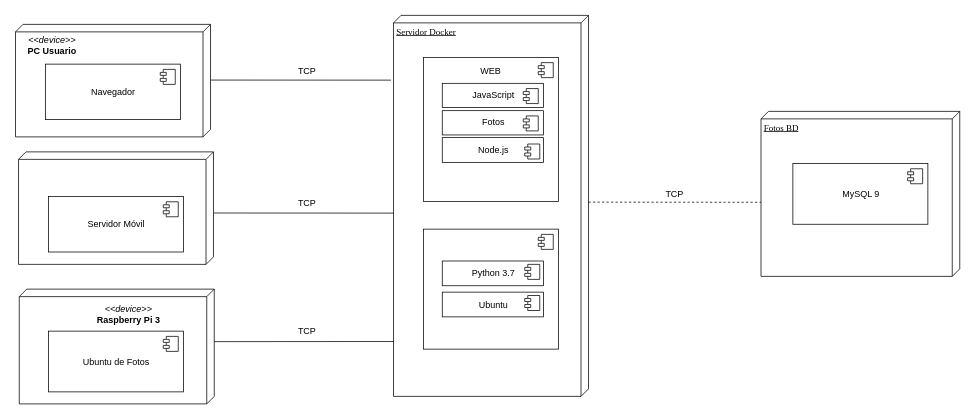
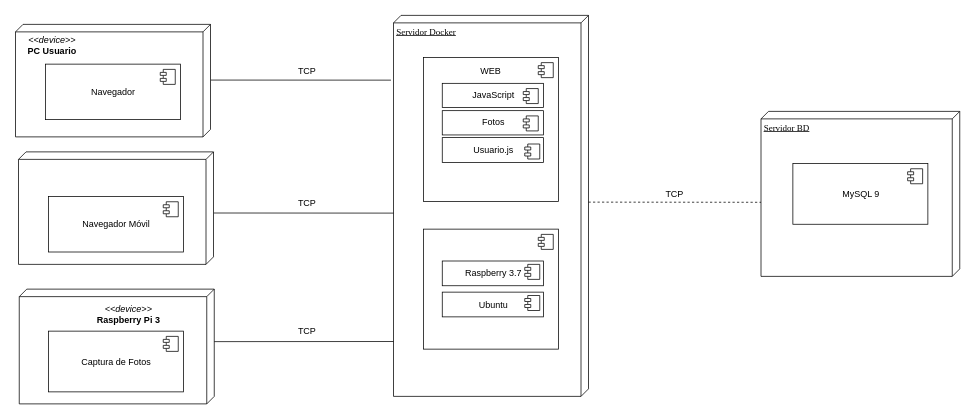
node "Fotos BD": label "Fotos BD" -> "Servidor BD"
node "Node.js": label "Node.js" -> "Usuario.js"
node "Servidor Móvil": label "Servidor Móvil" -> "Navegador Móvil"
node "Python 3.7": label "Python 3.7" -> "Raspberry 3.7"
node "Ubuntu de Fotos": label "Ubuntu de Fotos" -> "Captura de Fotos"
